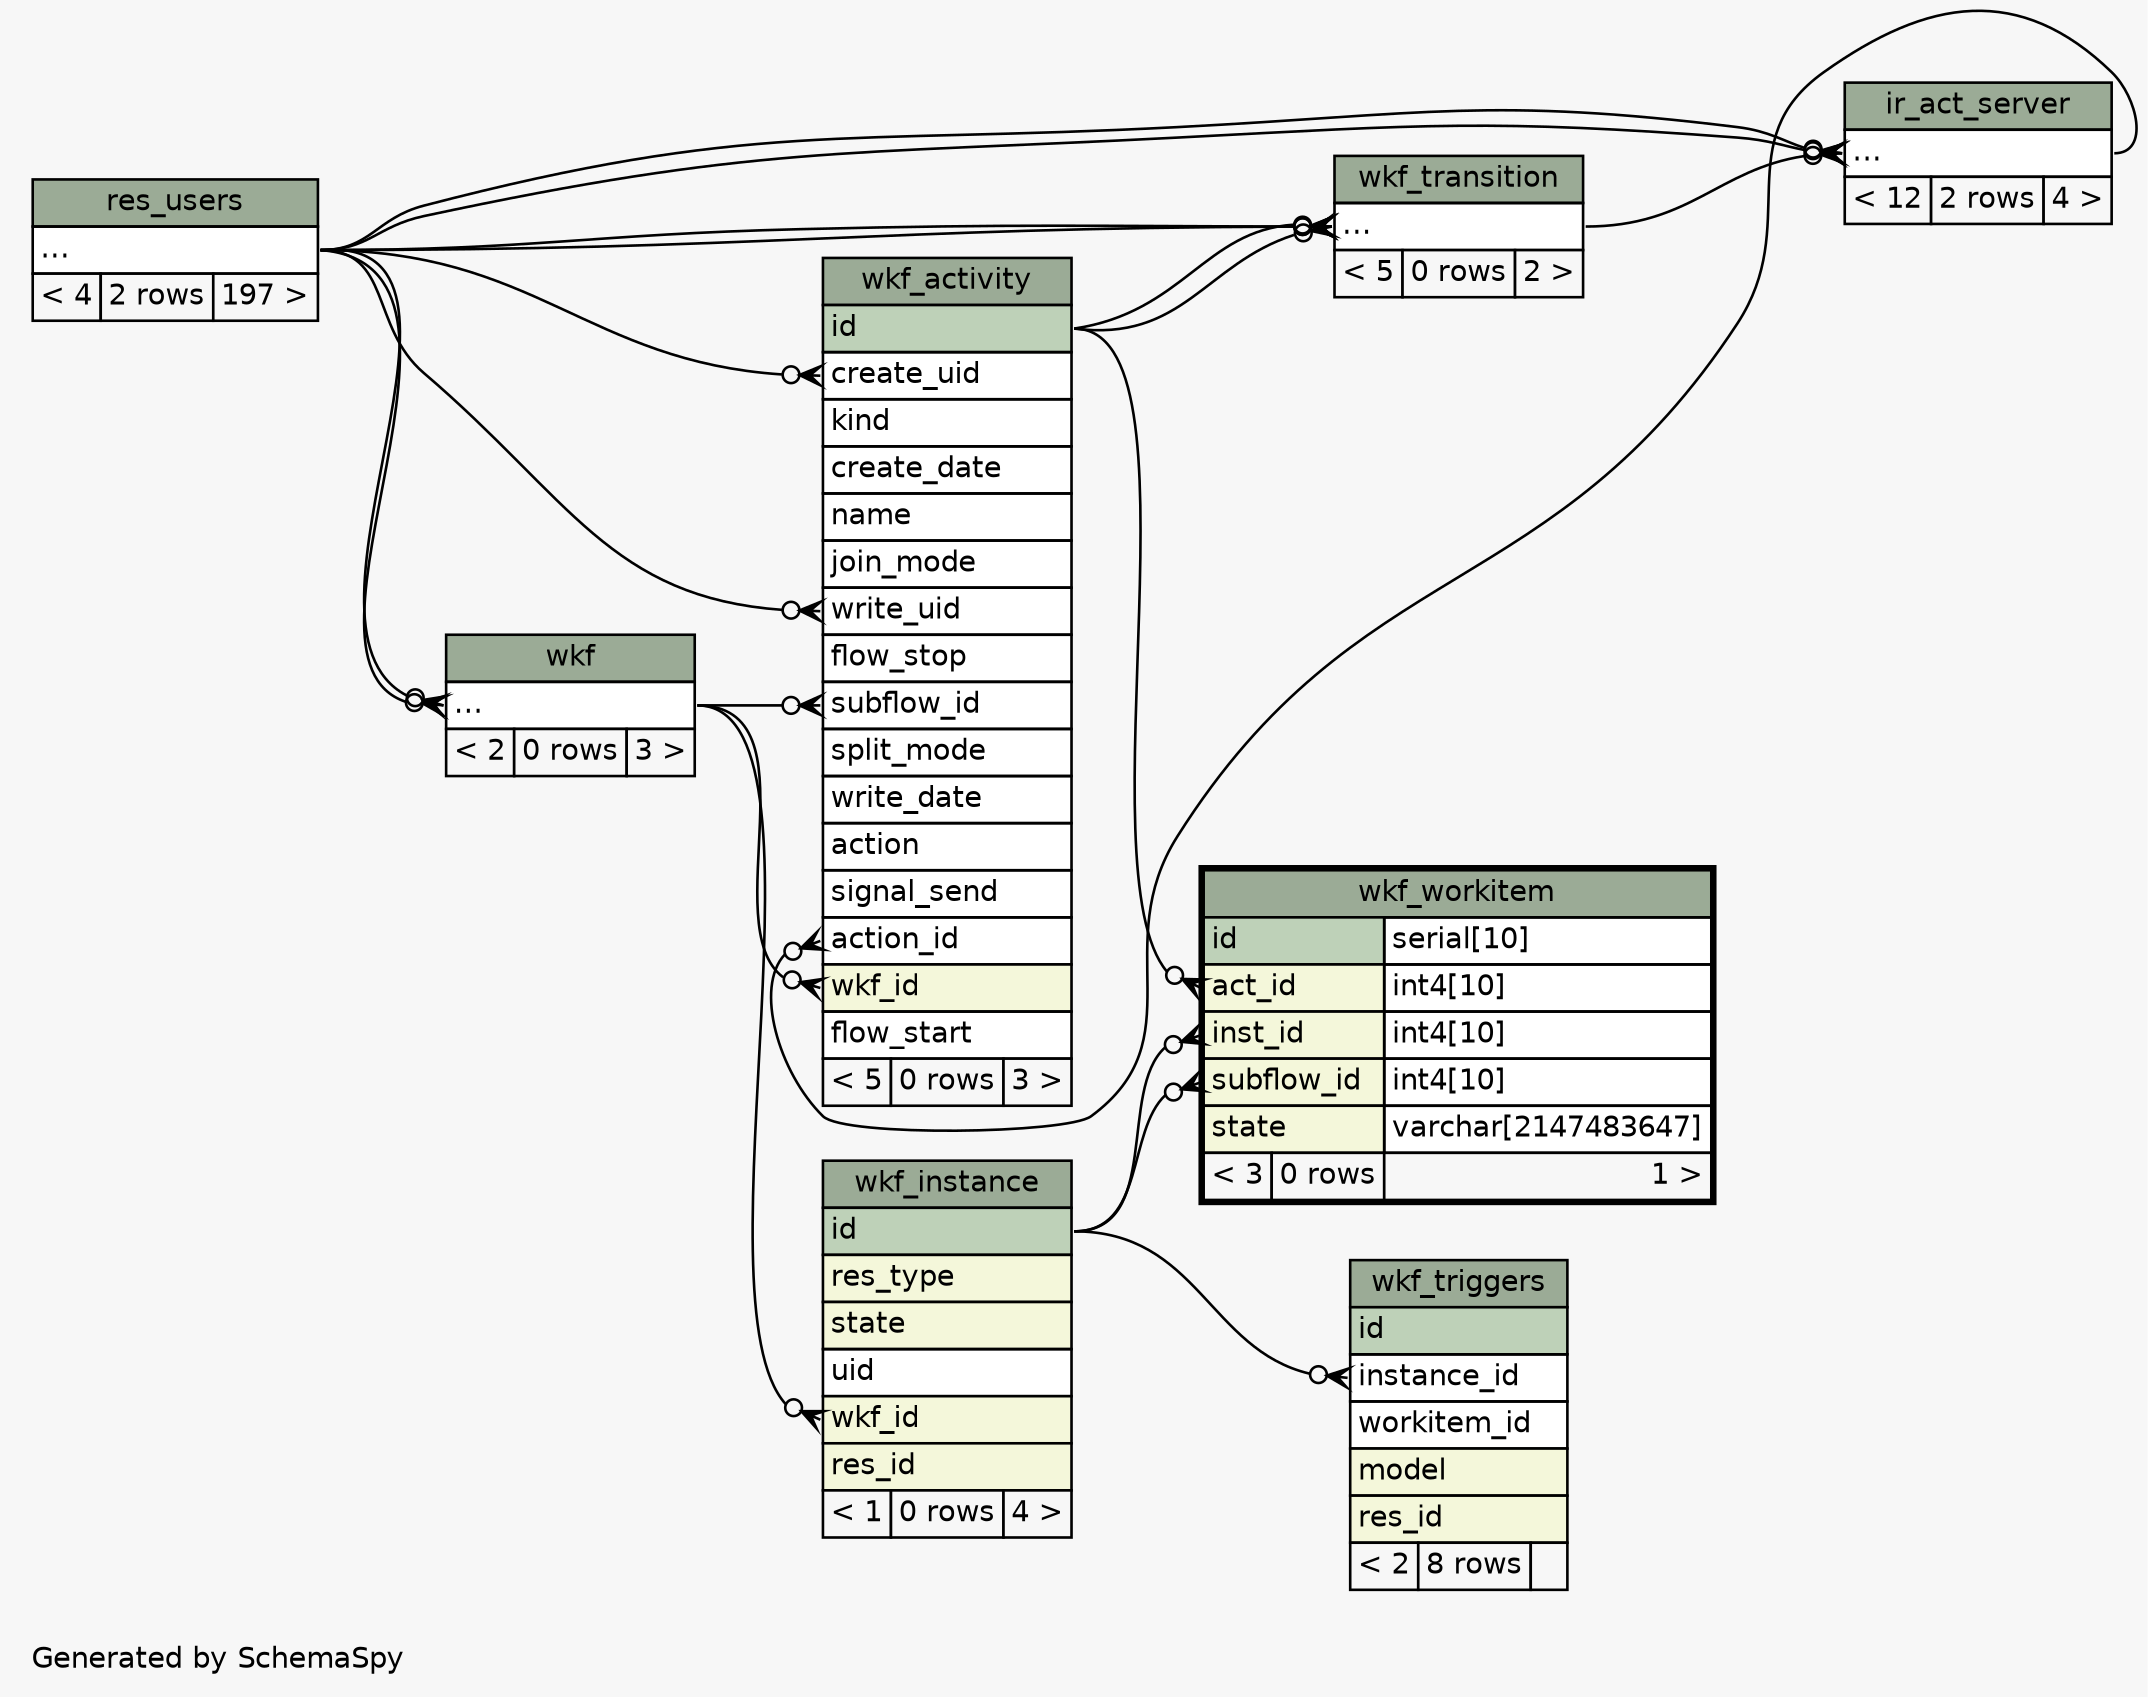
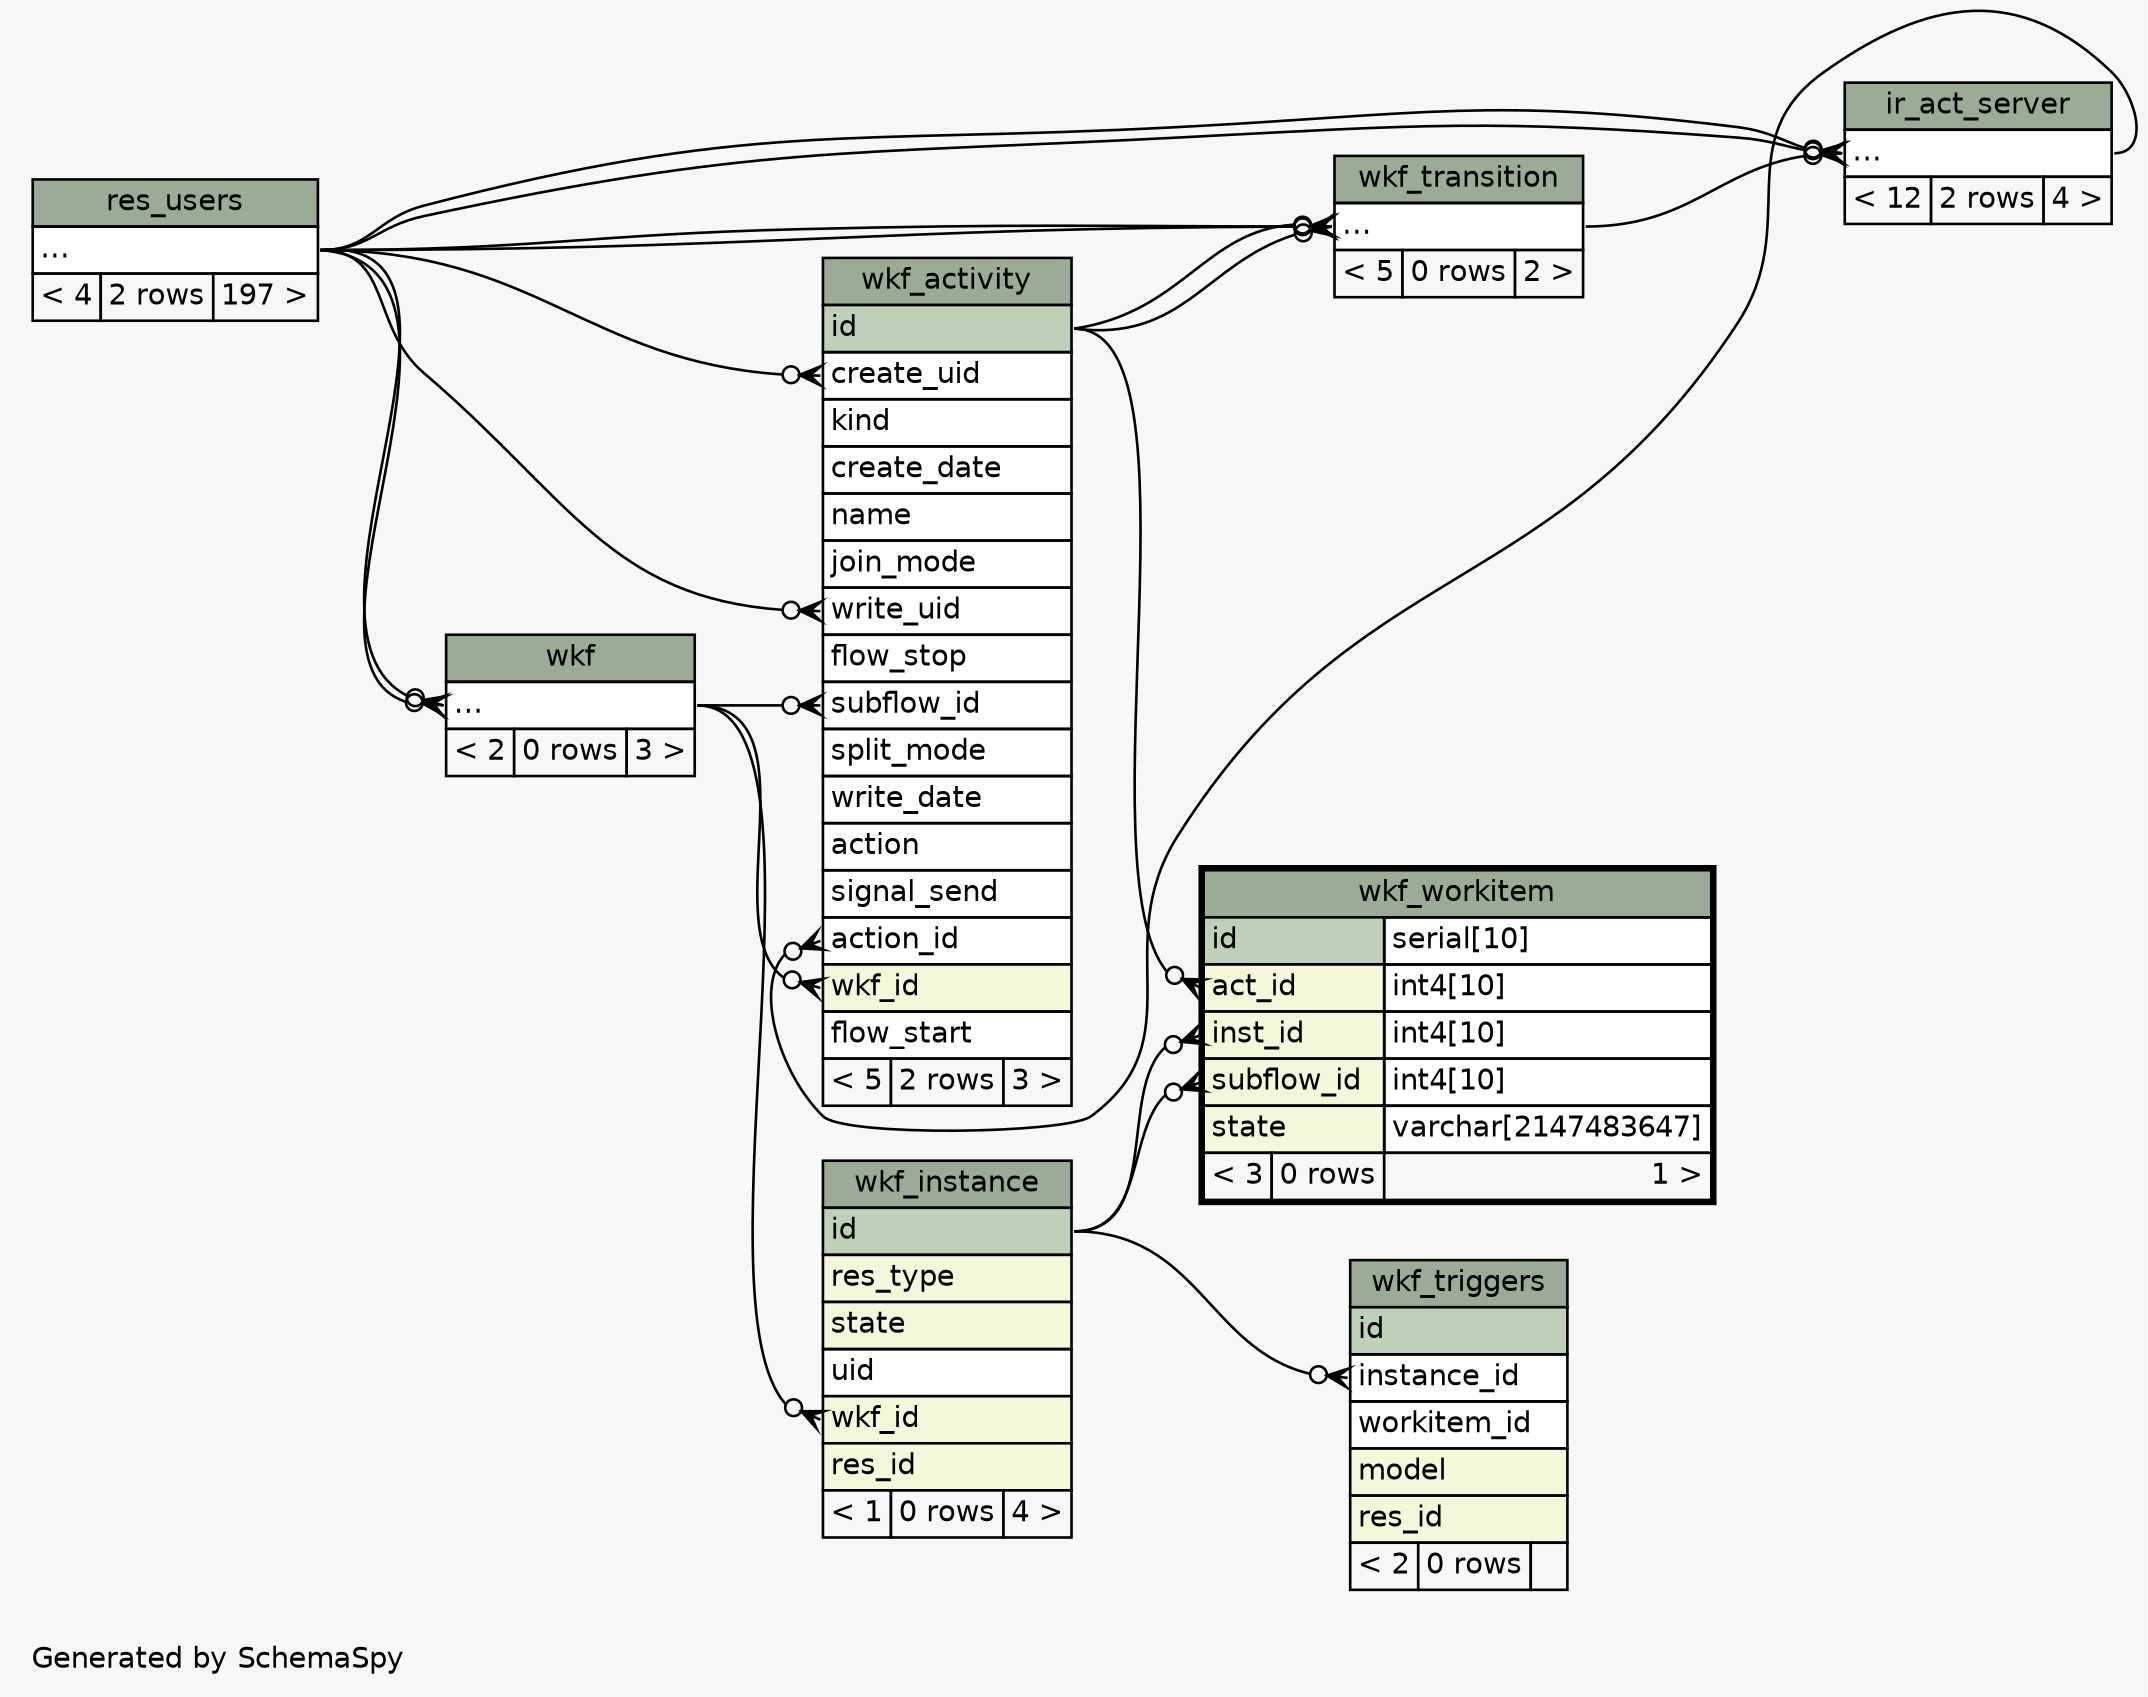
node "wkf_activity": text "0 rows" -> "2 rows"
node "wkf_triggers": text "8 rows" -> "0 rows"
